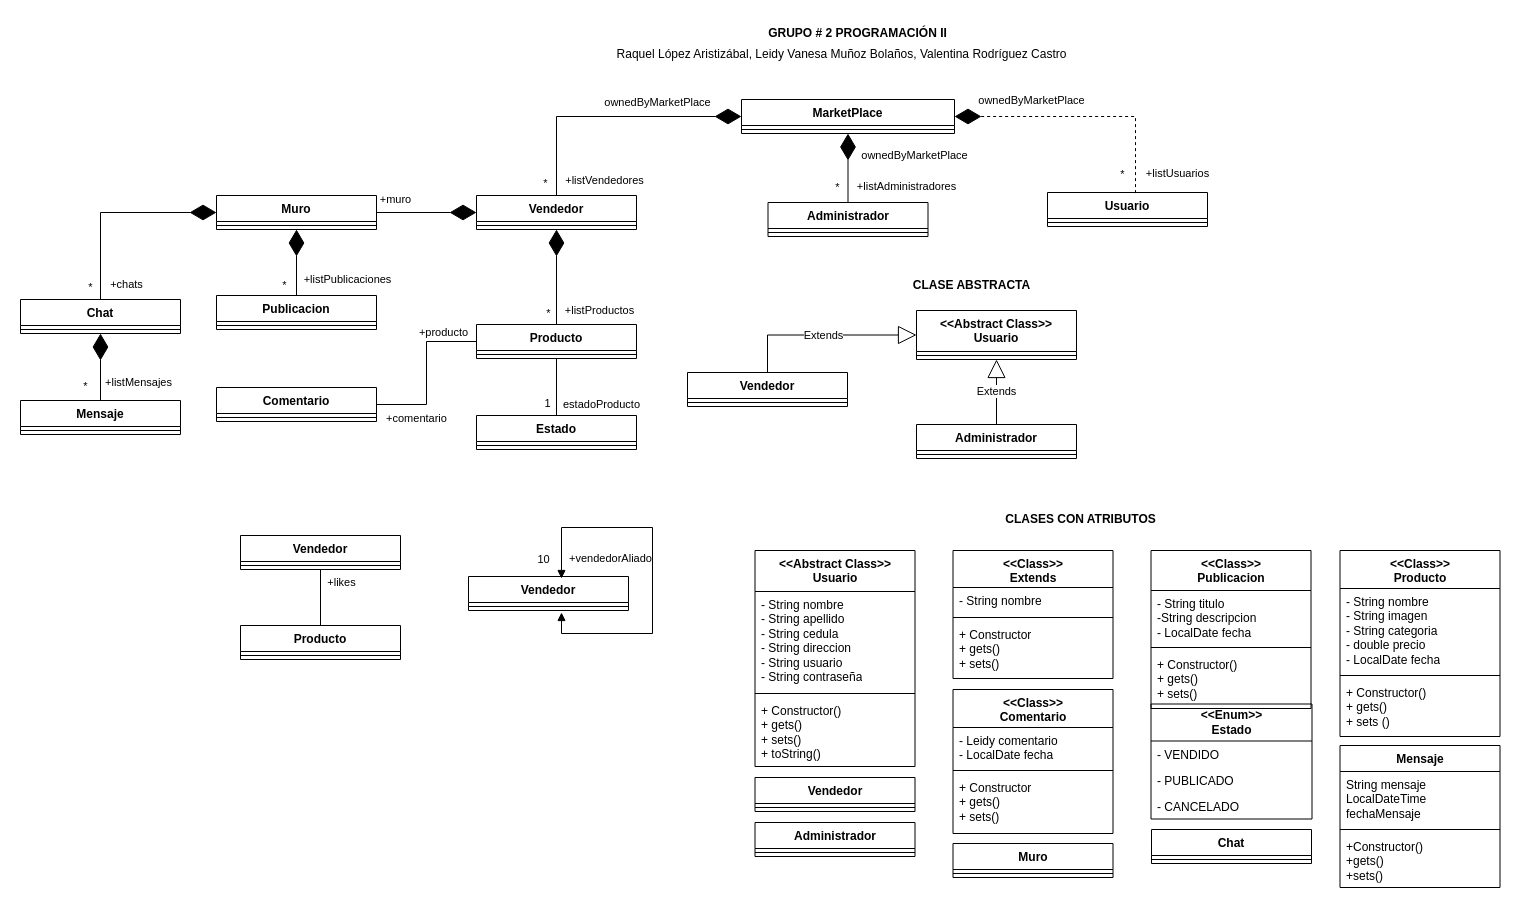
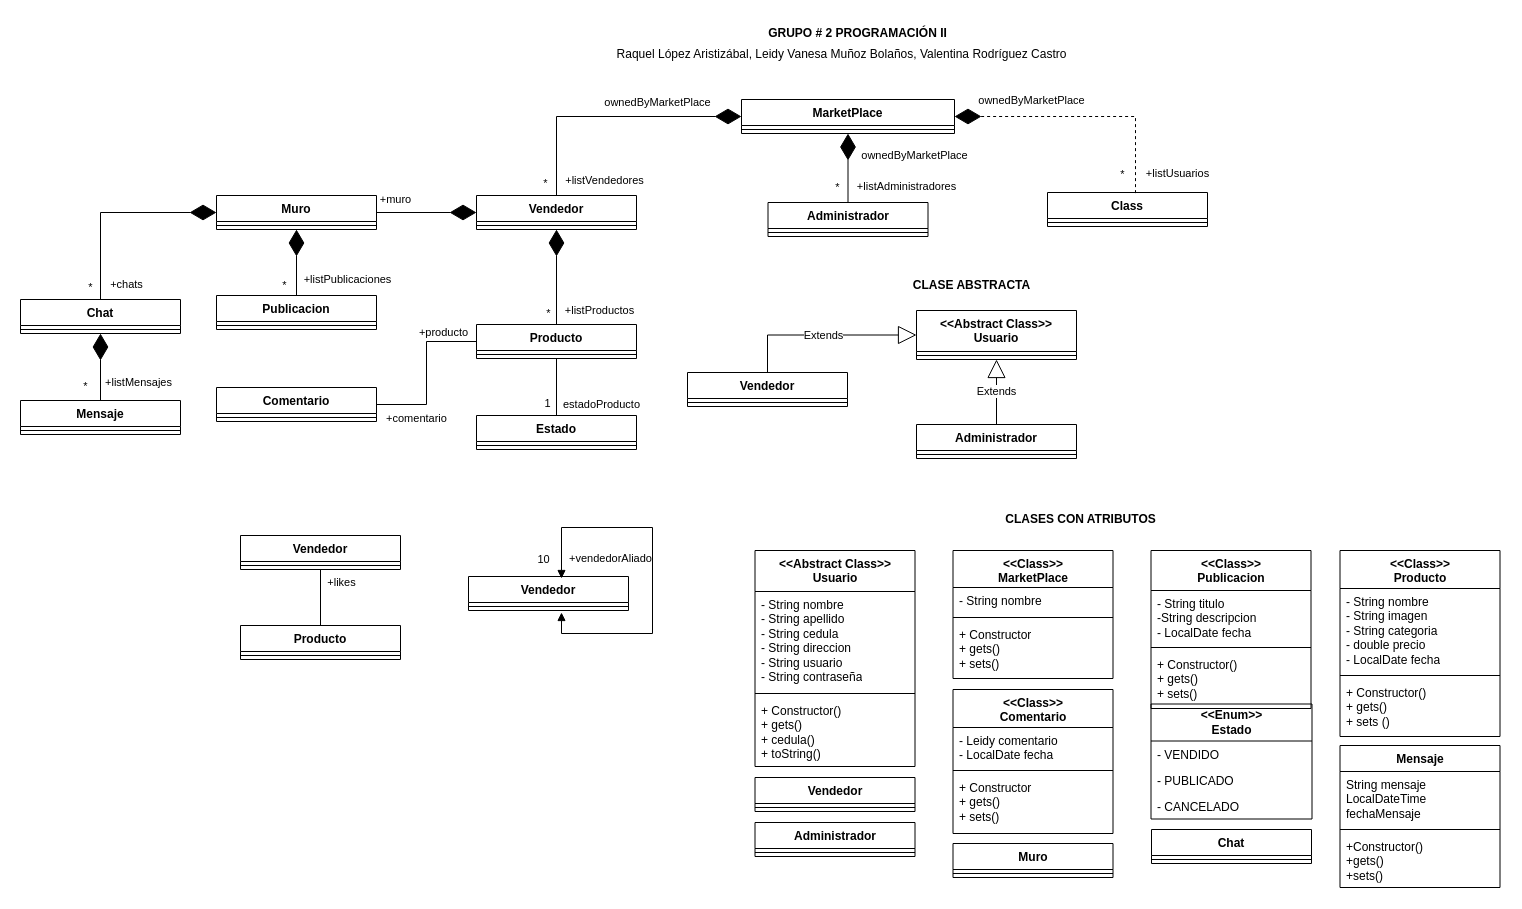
node "Usuario": label "Usuario" -> "Class"
node "<<Class>> Extends": label "<<Class>> Extends" -> "<<Class>> MarketPlace"
node "+ Constructor() + gets() + sets() + toString()": label "+ Constructor() + gets() + sets() + toString()" -> "+ Constructor() + gets() + cedula() + toString()"
